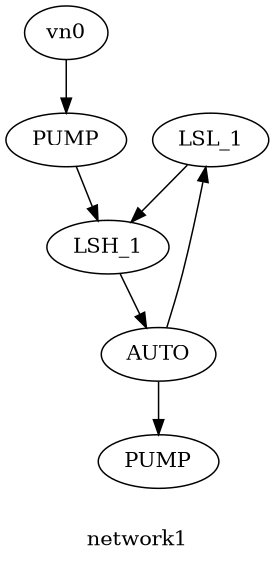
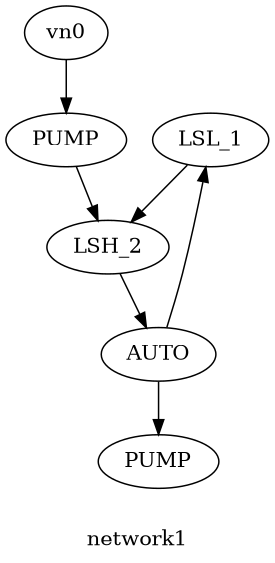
node "LSH_1": label "LSH_1" -> "LSH_2"
